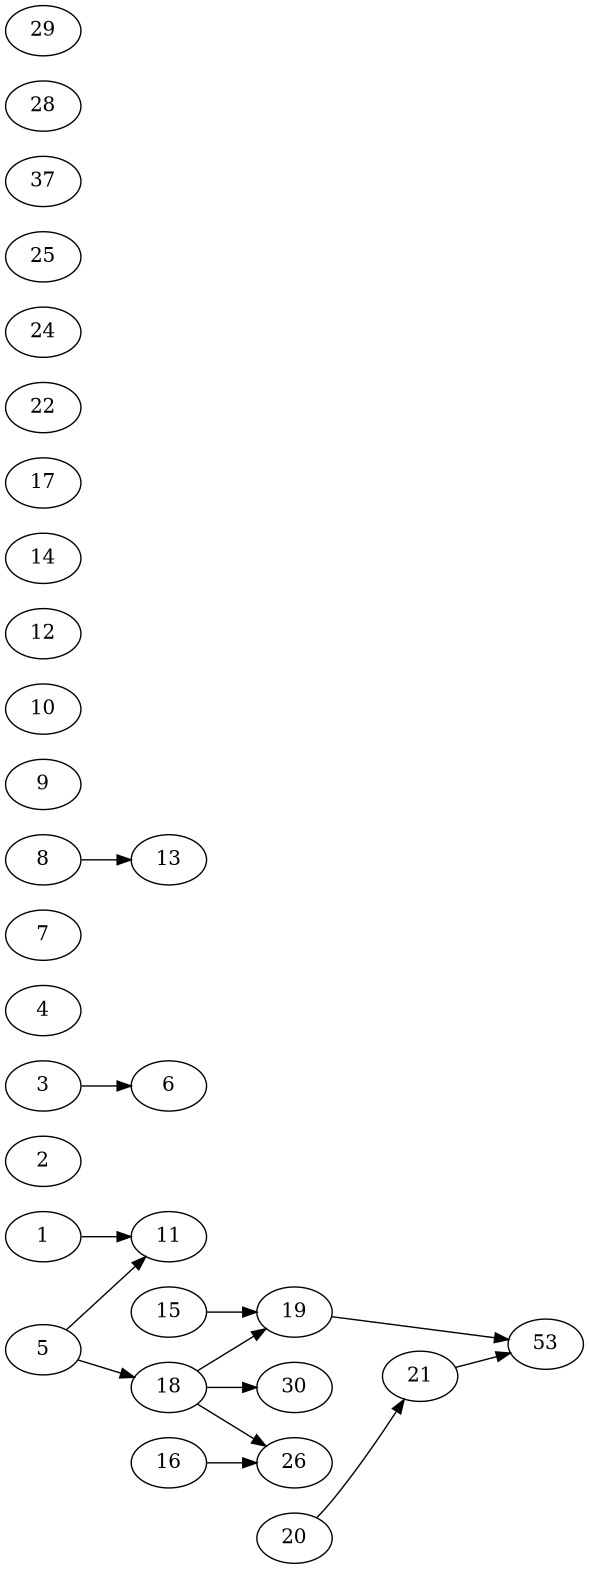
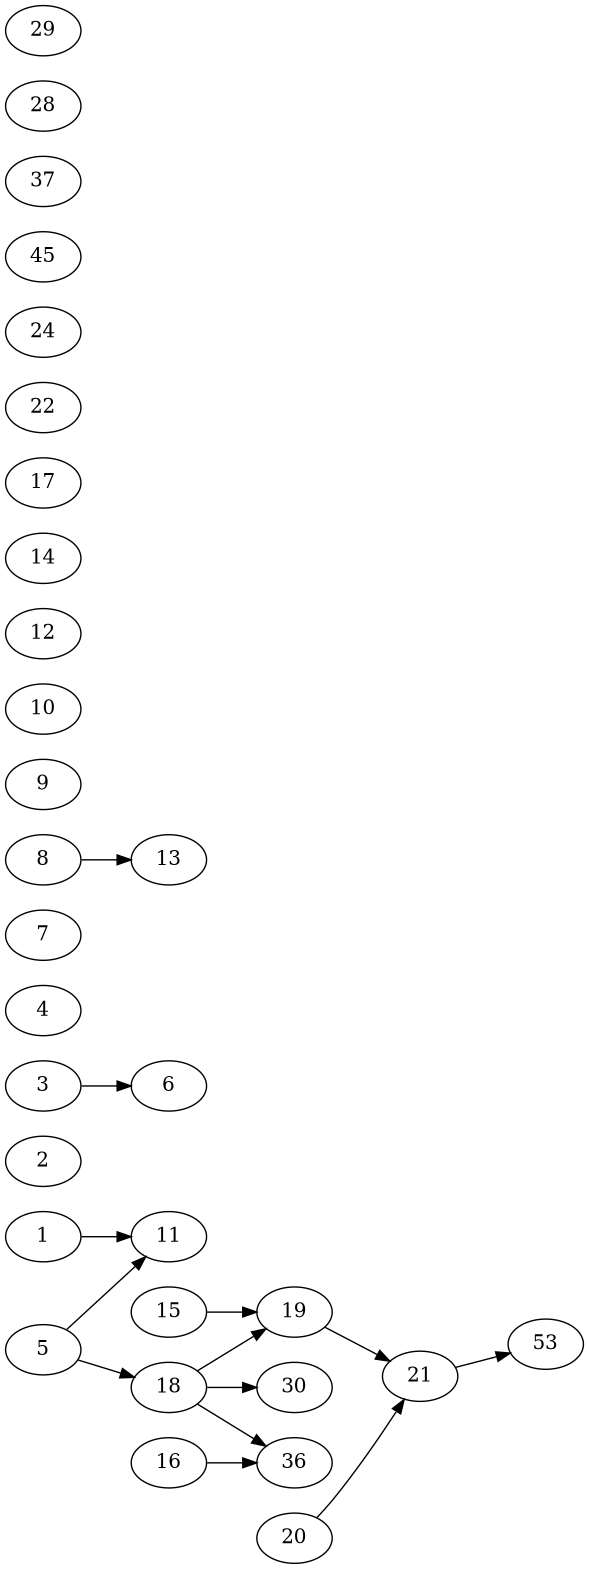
node "25": label "25" -> "45"
edge "19" -> "53": now "19" -> "21"
node "26": label "26" -> "36"
